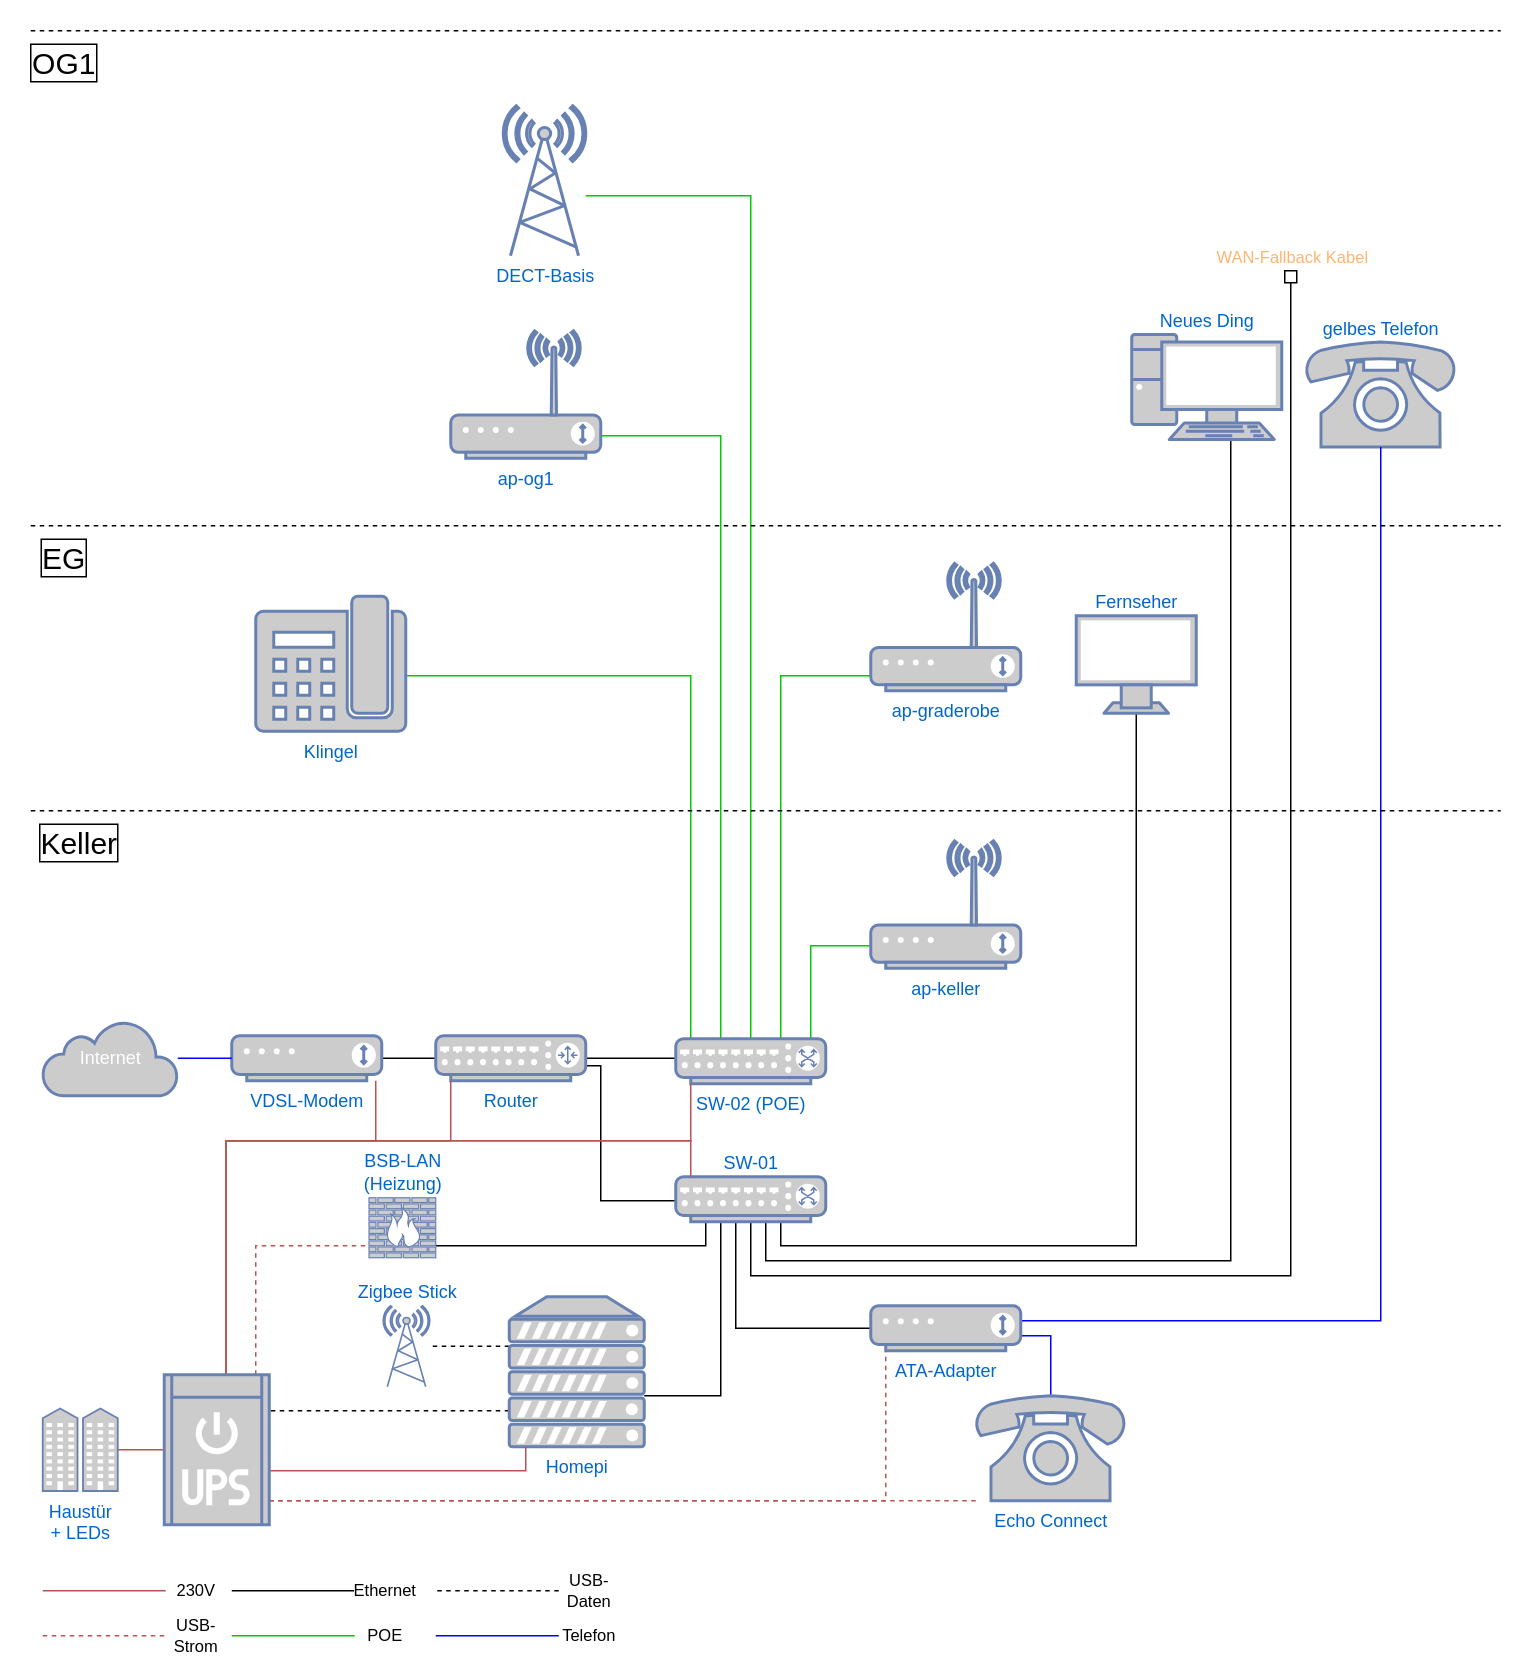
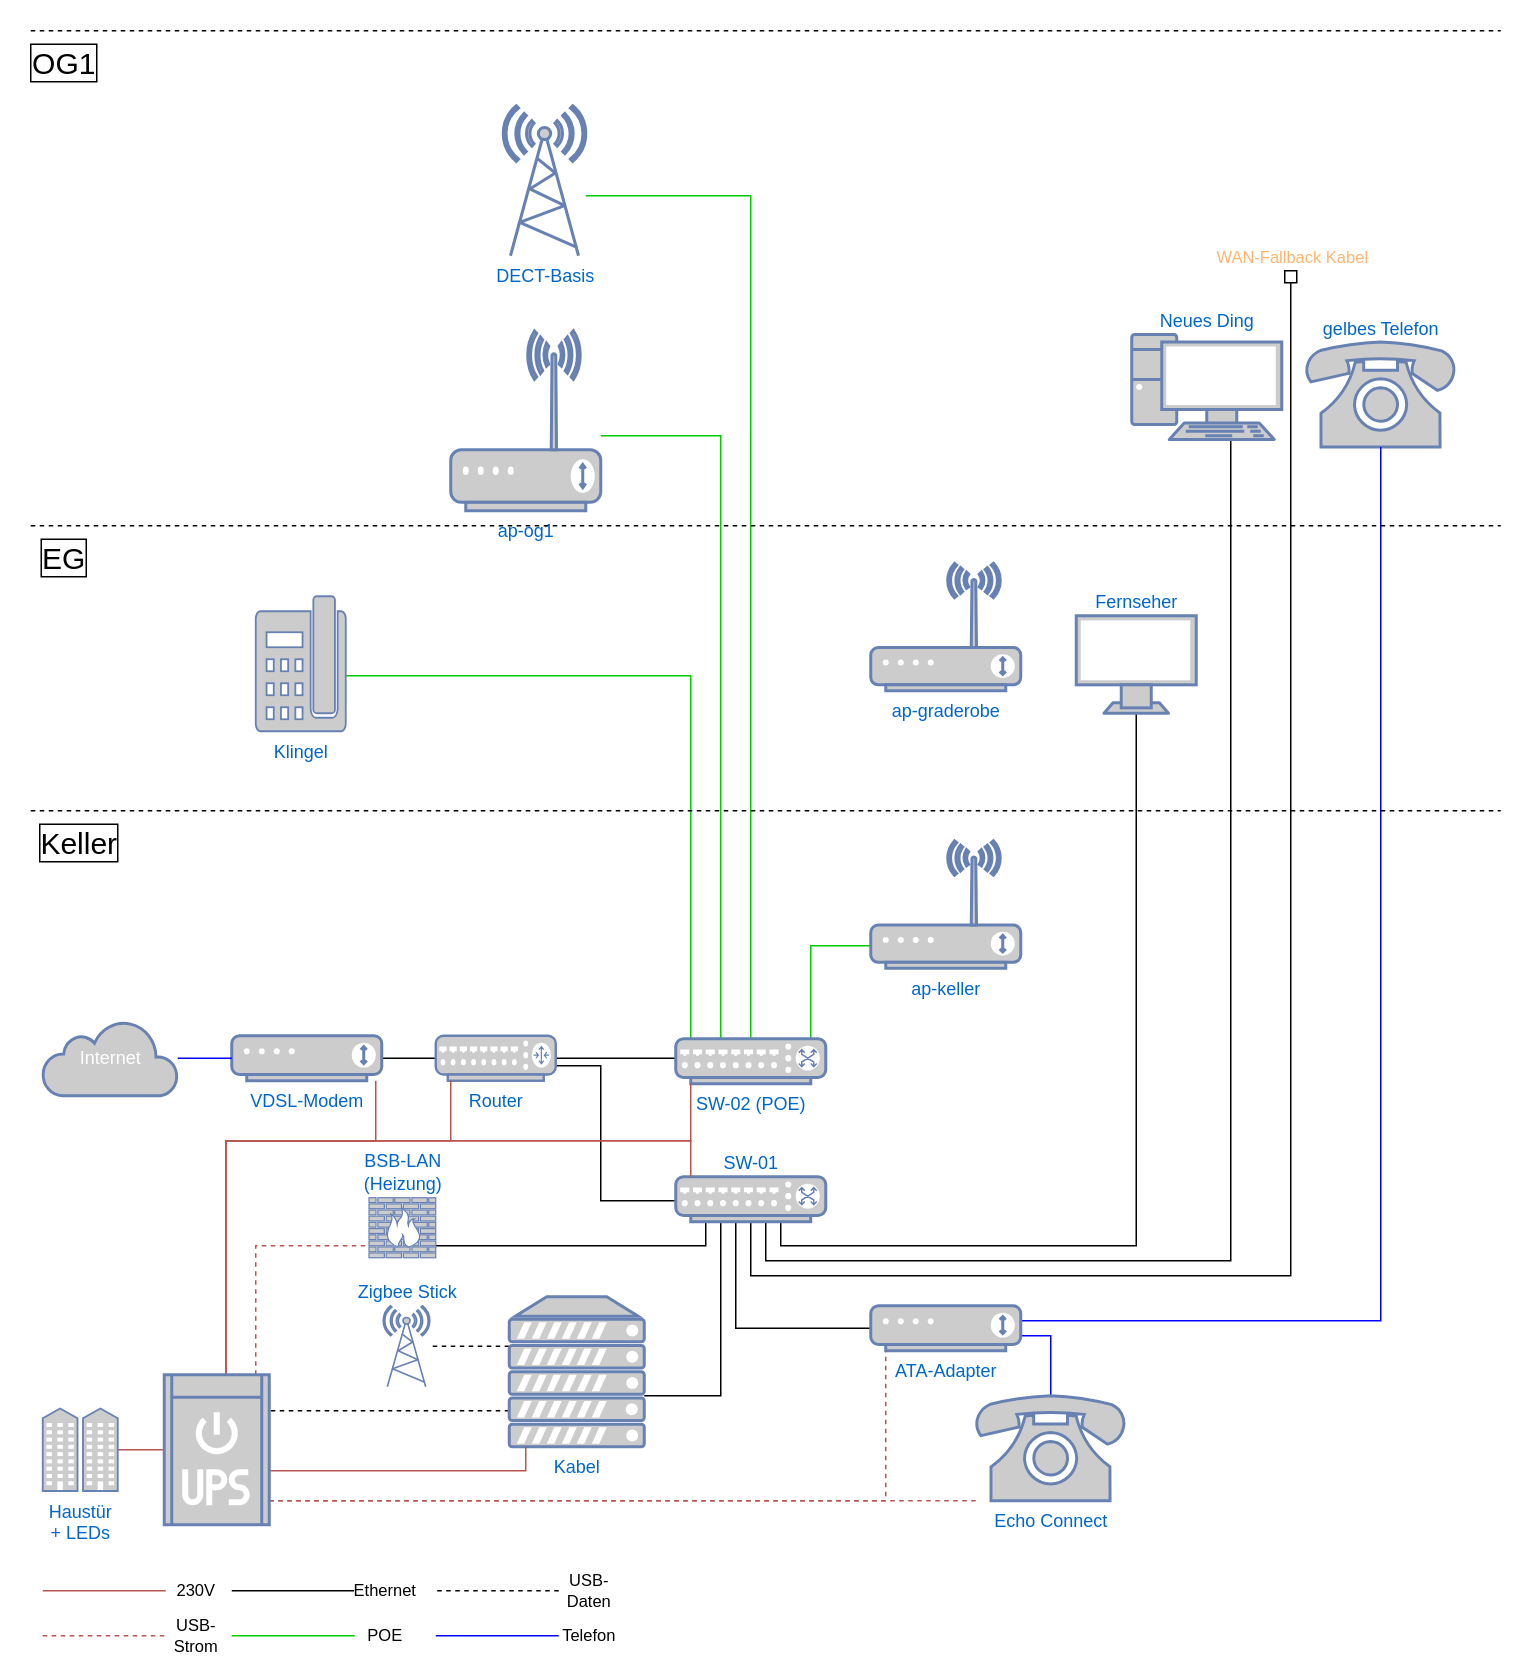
node "ap-og1": size 150x128 -> 150x180
node "Klingel": size 150x135 -> 90x135
edge "ap-graderobe" -- "SW-02 (POE)": removed
node "Router": size 150x45 -> 120x45
node "Homepi": label "Homepi" -> "Kabel"
